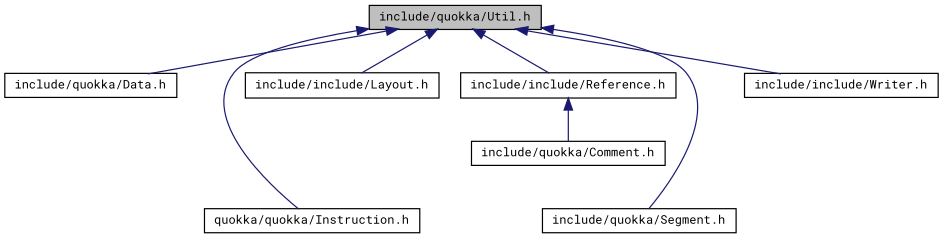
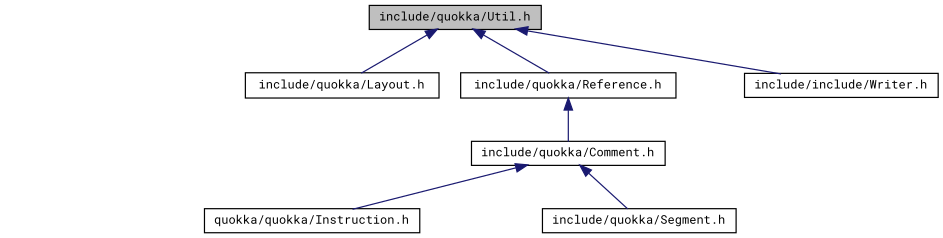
edge "include/quokka/Segment.h" -> "include/quokka/Util.h": now "include/quokka/Segment.h" -> "include/quokka/Comment.h"
node "include/quokka/Data.h": removed
node "include/include/Layout.h": label "include/include/Layout.h" -> "include/quokka/Layout.h"
node "include/include/Reference.h": label "include/include/Reference.h" -> "include/quokka/Reference.h"
edge "quokka/quokka/Instruction.h" -> "include/quokka/Util.h": now "quokka/quokka/Instruction.h" -> "include/quokka/Comment.h"
